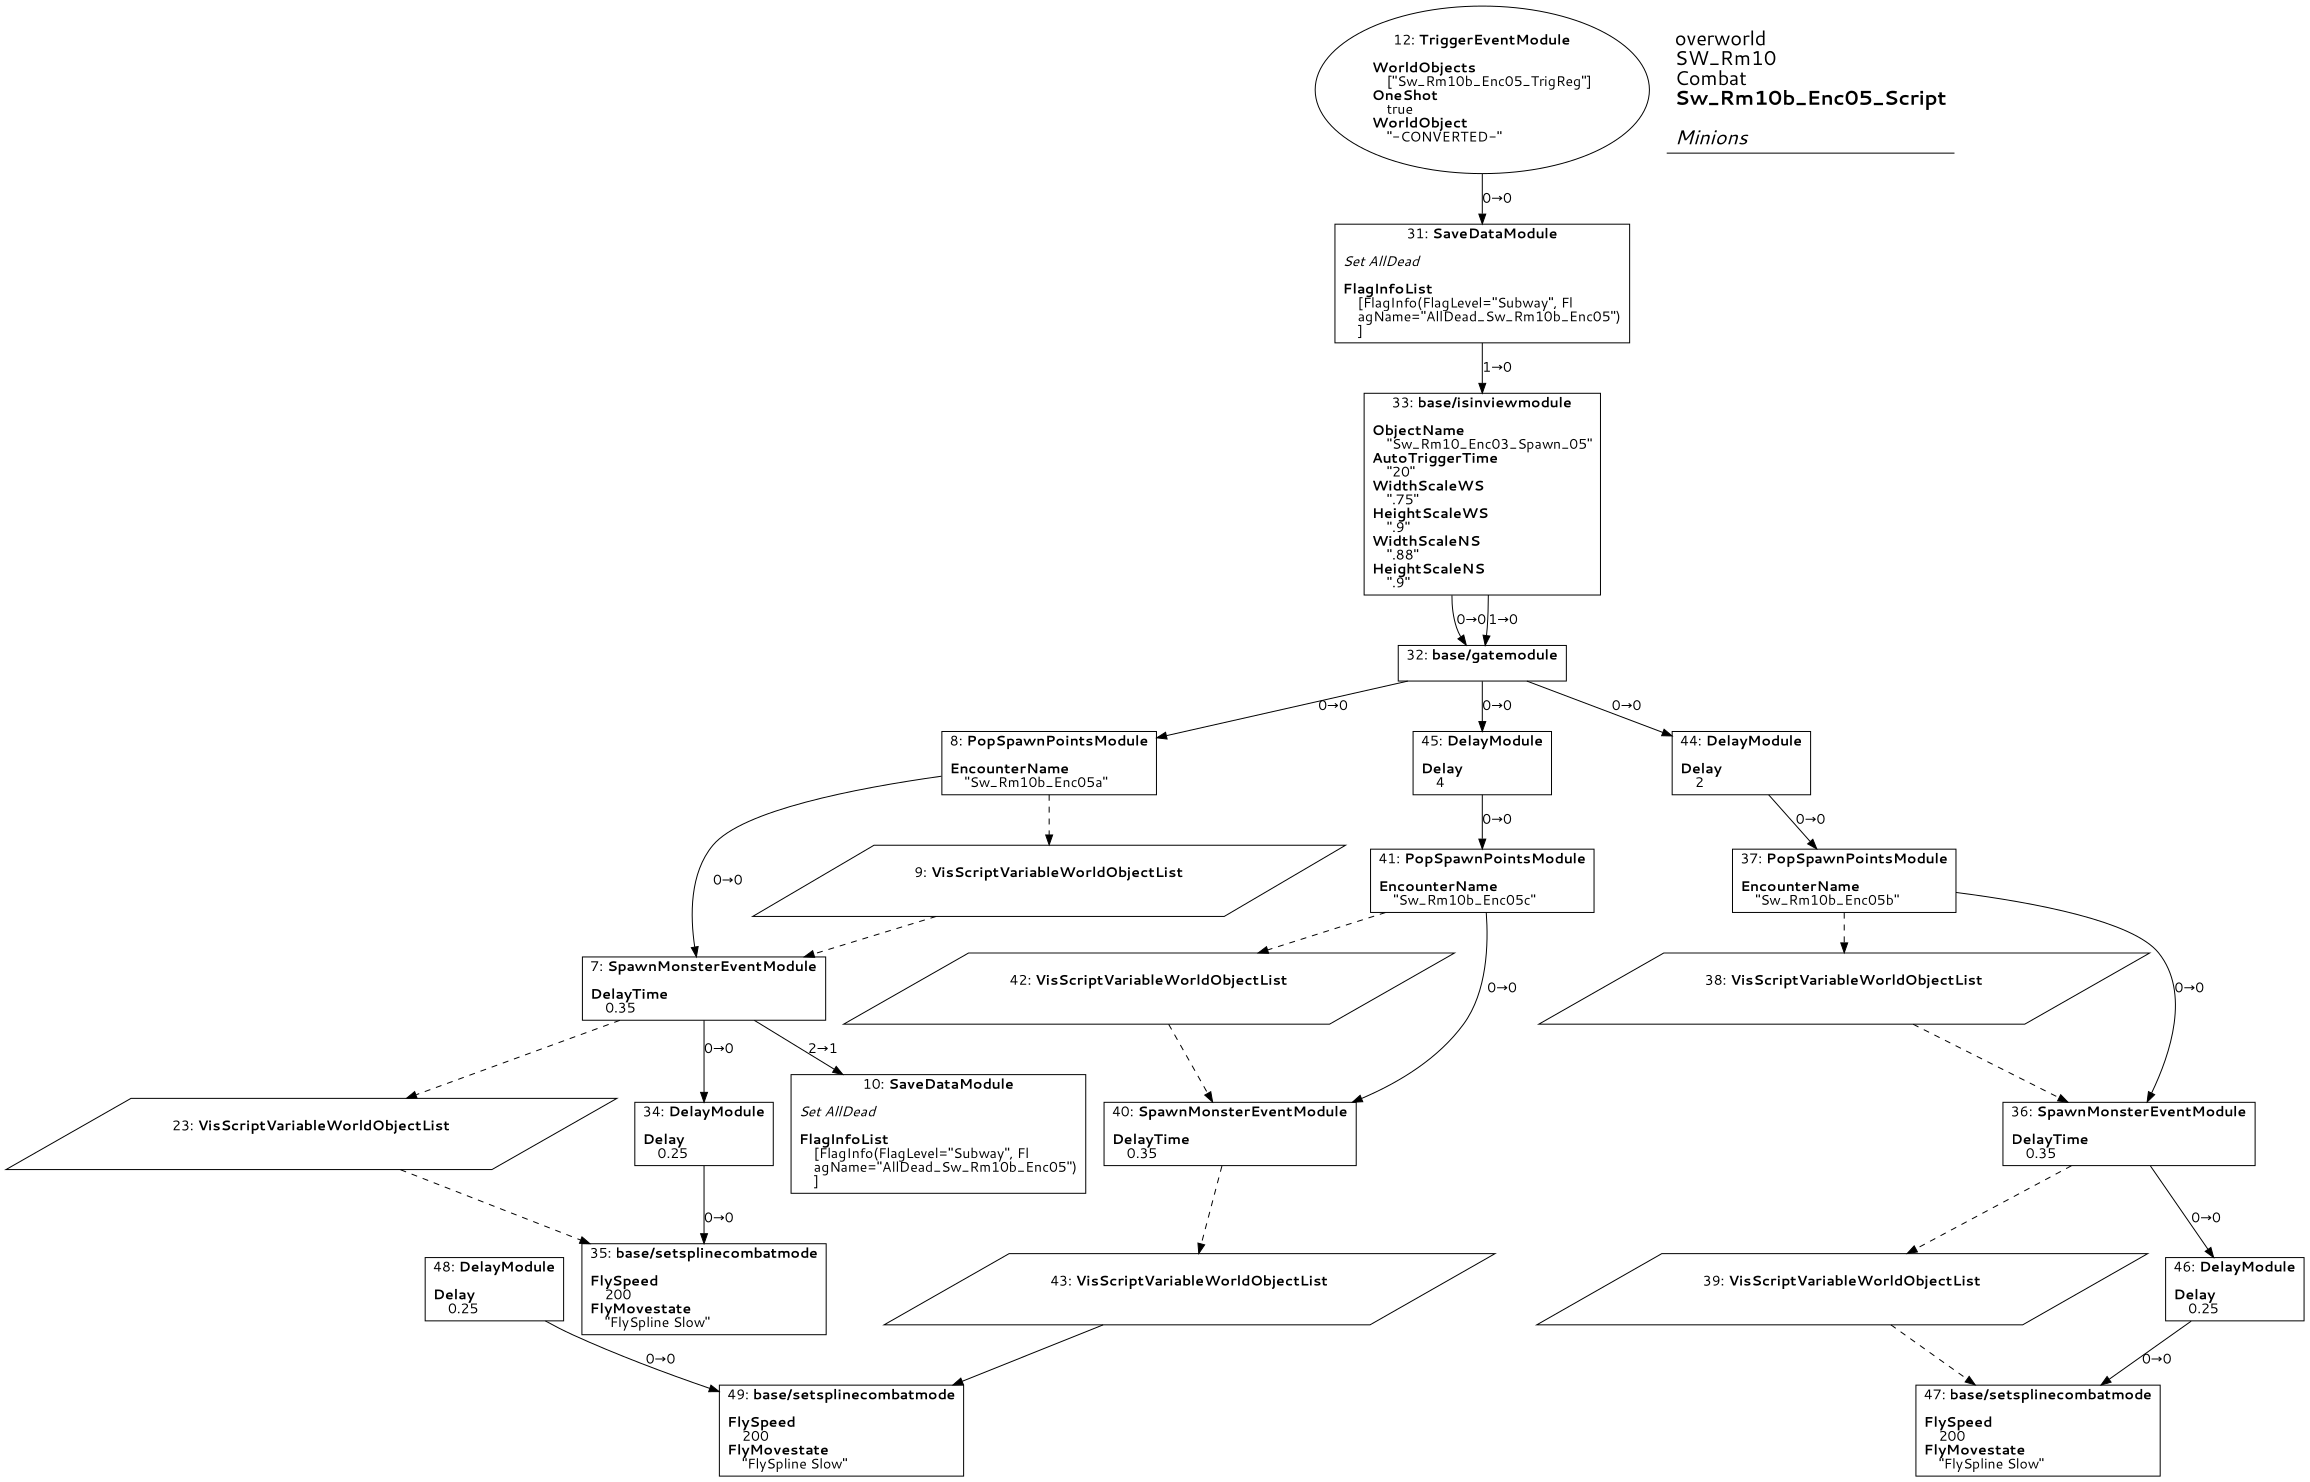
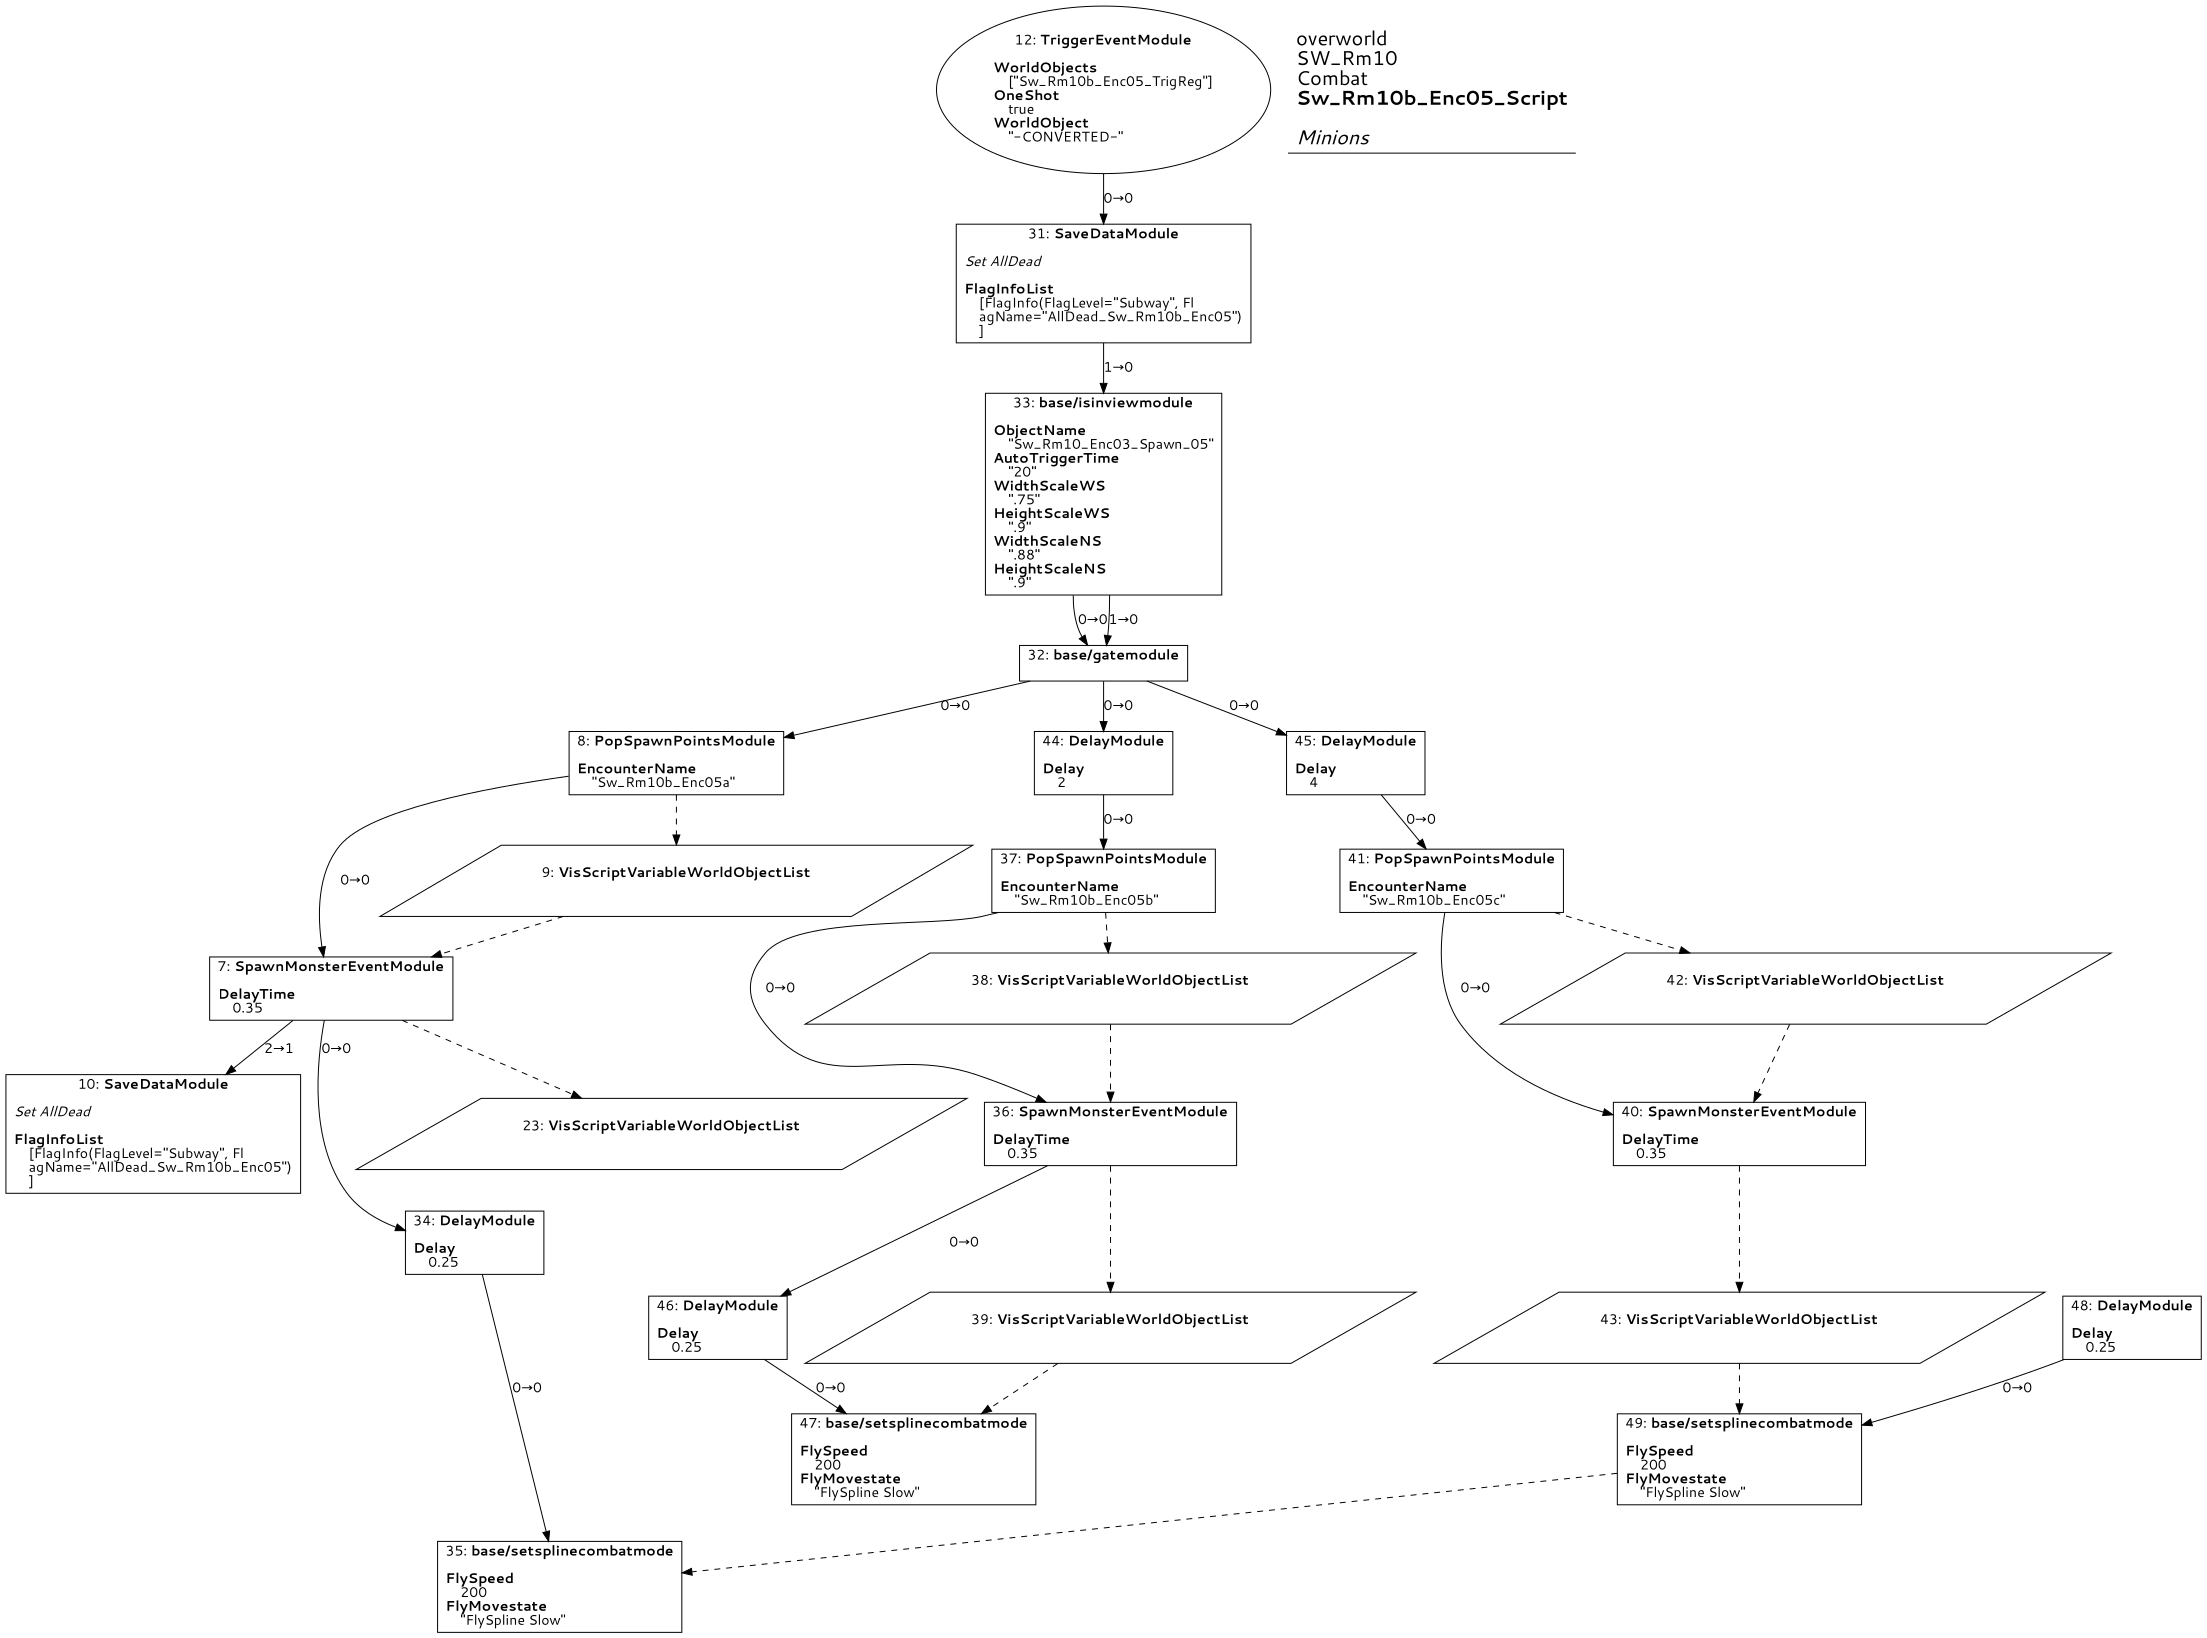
edge "23:" -> "35:": now "49:" -> "35:"
edge "43:" -> "49:": style solid -> dashed
